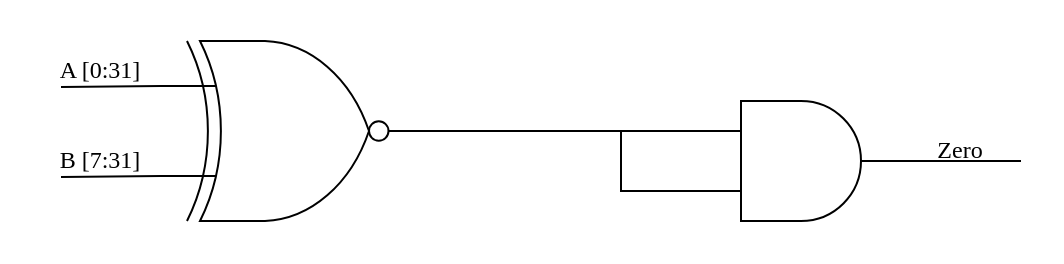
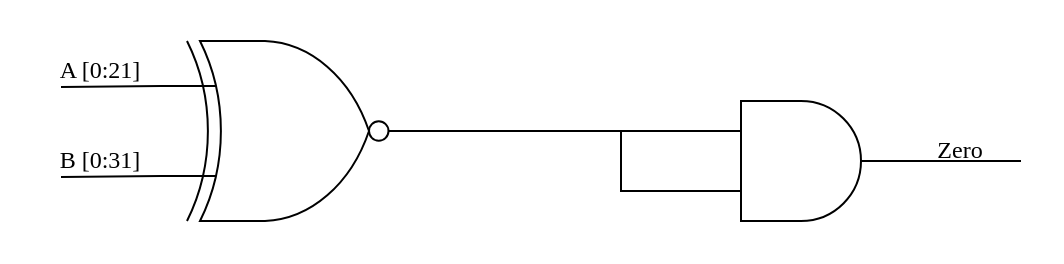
node "A [0:31]": label "A [0:31]" -> "A [0:21]"
node "B [7:31]": label "B [7:31]" -> "B [0:31]"
